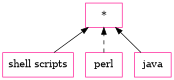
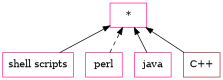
node "C++": added
